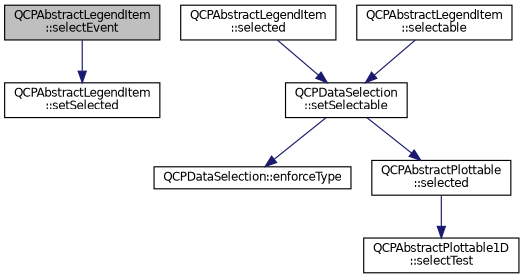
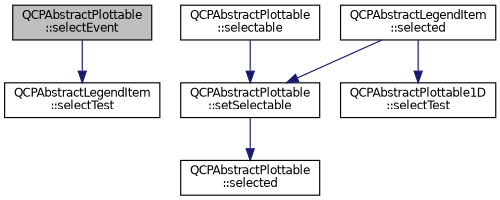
node "QCPAbstractLegendItem ::selectEvent": label "QCPAbstractLegendItem ::selectEvent" -> "QCPAbstractPlottable ::selectEvent"
node "QCPAbstractLegendItem ::selectable": label "QCPAbstractLegendItem ::selectable" -> "QCPAbstractPlottable ::selectable"
node "QCPAbstractLegendItem ::setSelected": label "QCPAbstractLegendItem ::setSelected" -> "QCPAbstractLegendItem ::selectTest"
node "QCPDataSelection ::setSelectable": label "QCPDataSelection ::setSelectable" -> "QCPAbstractPlottable ::setSelectable"
node "QCPDataSelection::enforceType": removed
edge "QCPAbstractPlottable ::selected" -> "QCPAbstractPlottable1D ::selectTest": now "QCPAbstractLegendItem ::selected" -> "QCPAbstractPlottable1D ::selectTest"
